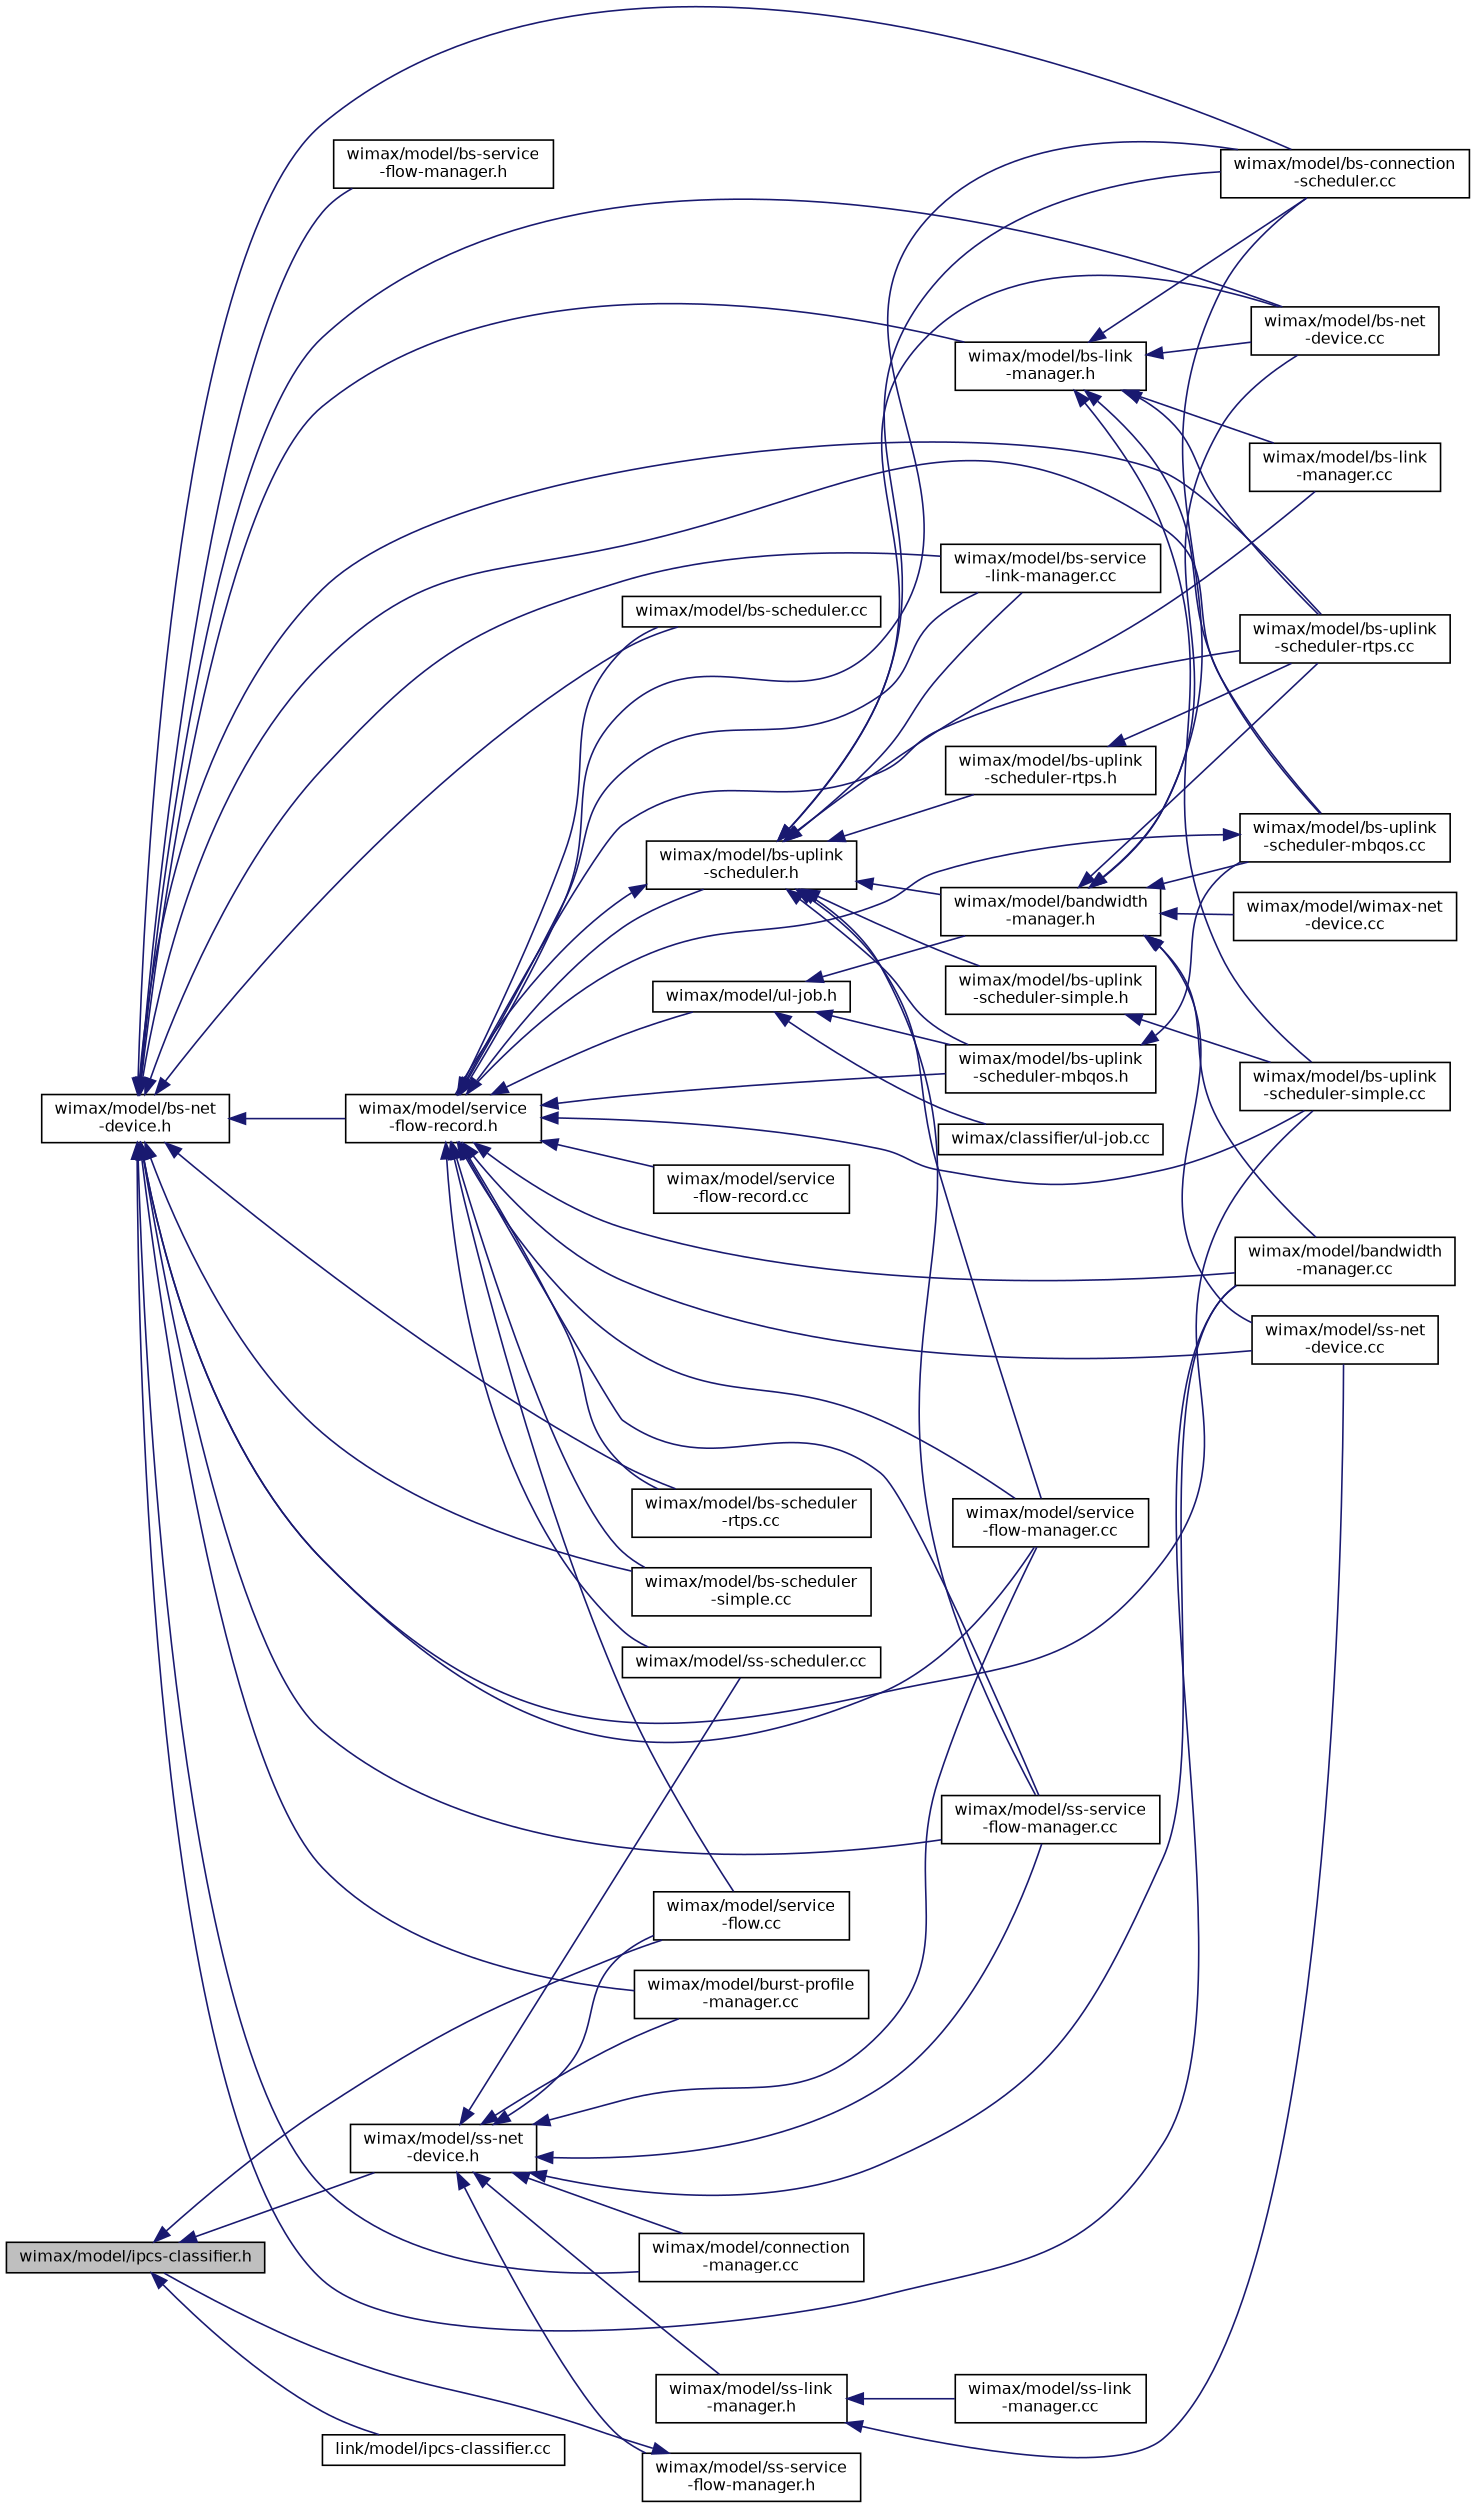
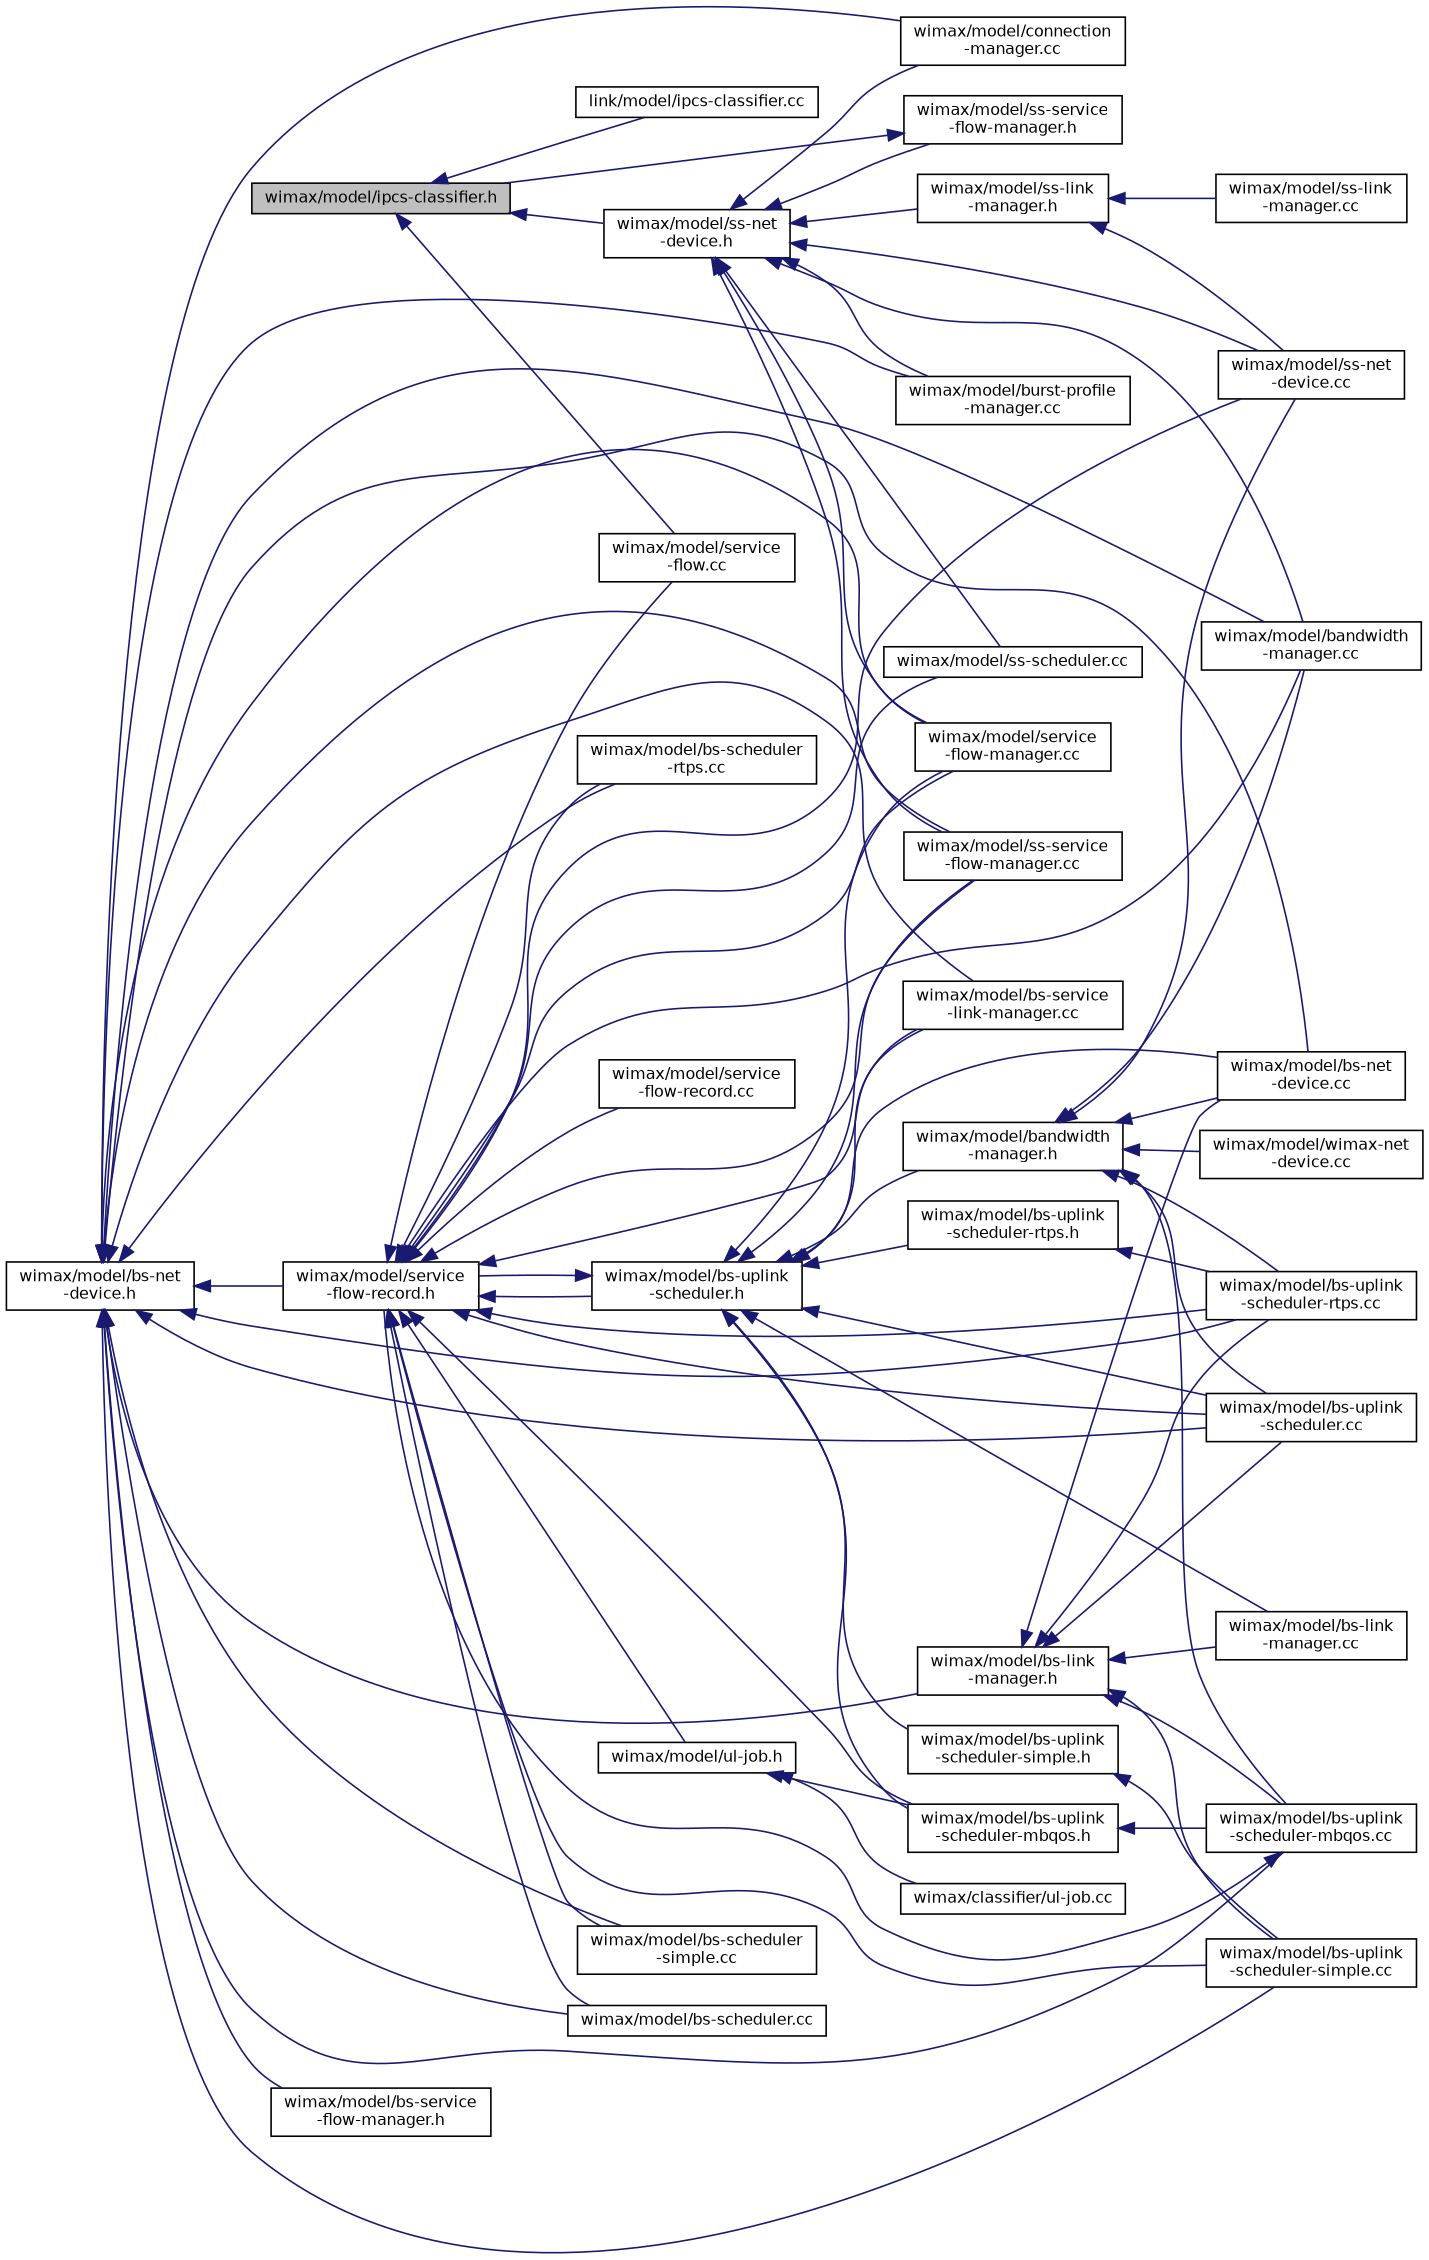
node "wimax/model/bs-connection -scheduler.cc": label "wimax/model/bs-connection -scheduler.cc" -> "wimax/model/bs-uplink -scheduler.cc"
edge "wimax/model/bandwidth -manager.h" -> "wimax/model/ul-job.h": removed
edge "wimax/model/service -flow.cc" -> "wimax/model/ss-net -device.h": now "wimax/model/ss-net -device.cc" -> "wimax/model/ss-net -device.h"
